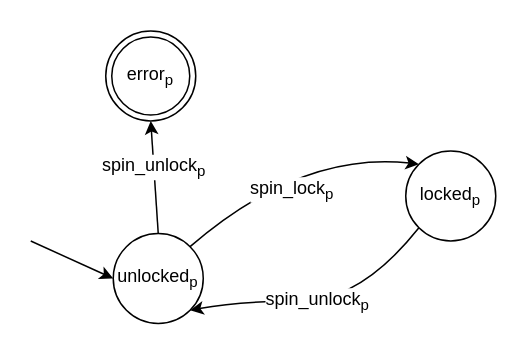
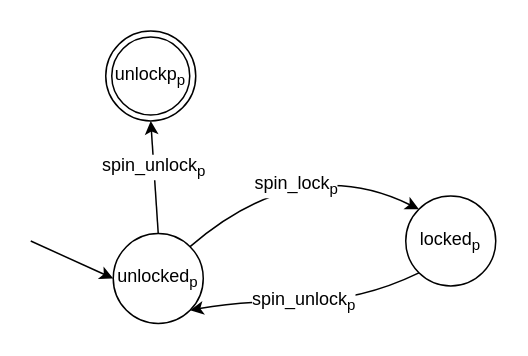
node "errorp": label "errorp" -> "unlockpp"
node "lockedp": moved (451, 196) -> (451, 241)
